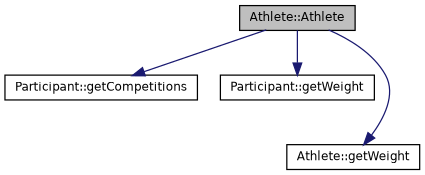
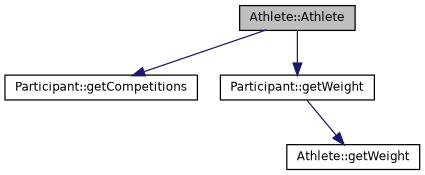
edge "Athlete::Athlete" -> "Athlete::getWeight": now "Participant::getWeight" -> "Athlete::getWeight"
